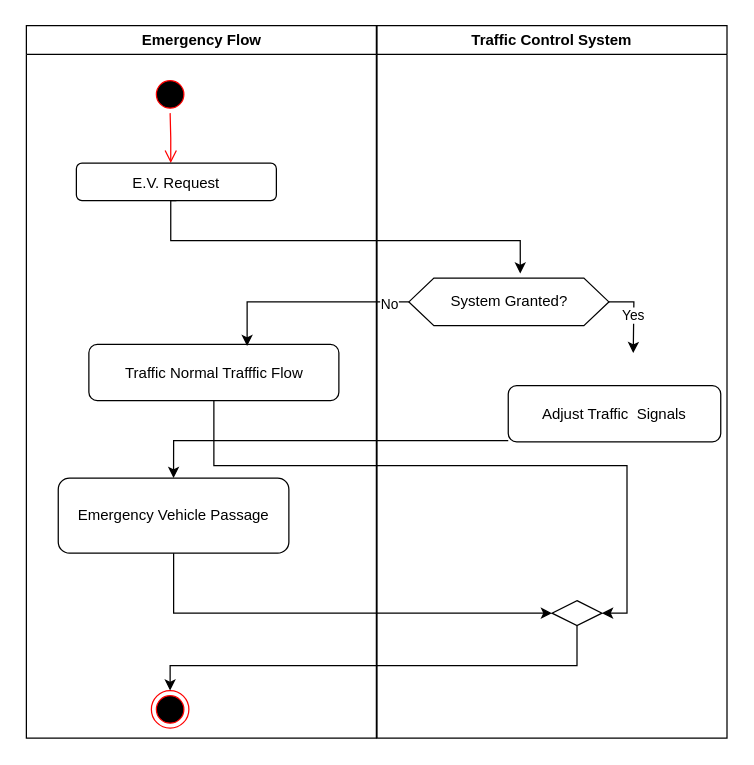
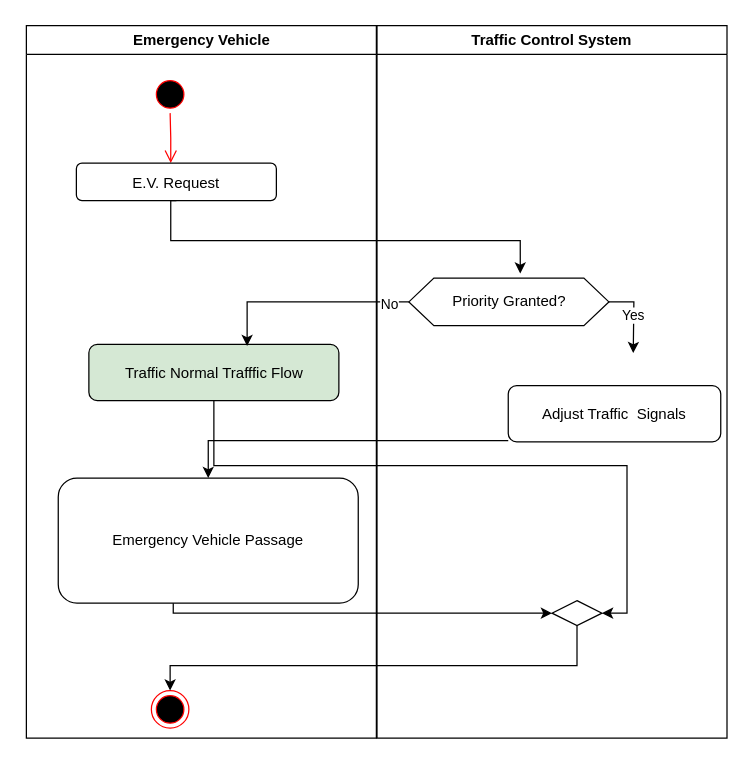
node "Emergency Flow": label "Emergency Flow" -> "Emergency Vehicle"
node "System Granted?": label "System Granted?" -> "Priority Granted?"
node "Traffic Normal Trafffic Flow": fillcolor #ffffff -> #d5e8d4
node "Emergency Vehicle Passage": size 231x75 -> 300x125
